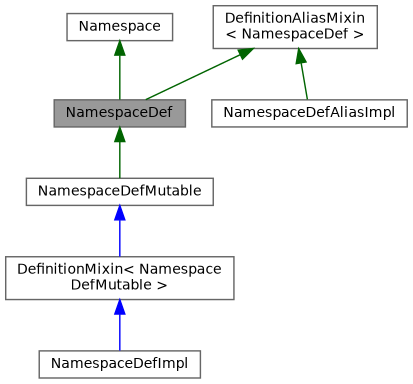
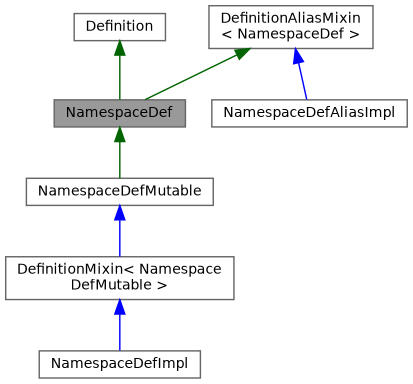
node "Namespace": label "Namespace" -> "Definition"
edge "NamespaceDefAliasImpl" -> "DefinitionAliasMixin < NamespaceDef >": color darkgreen -> blue
